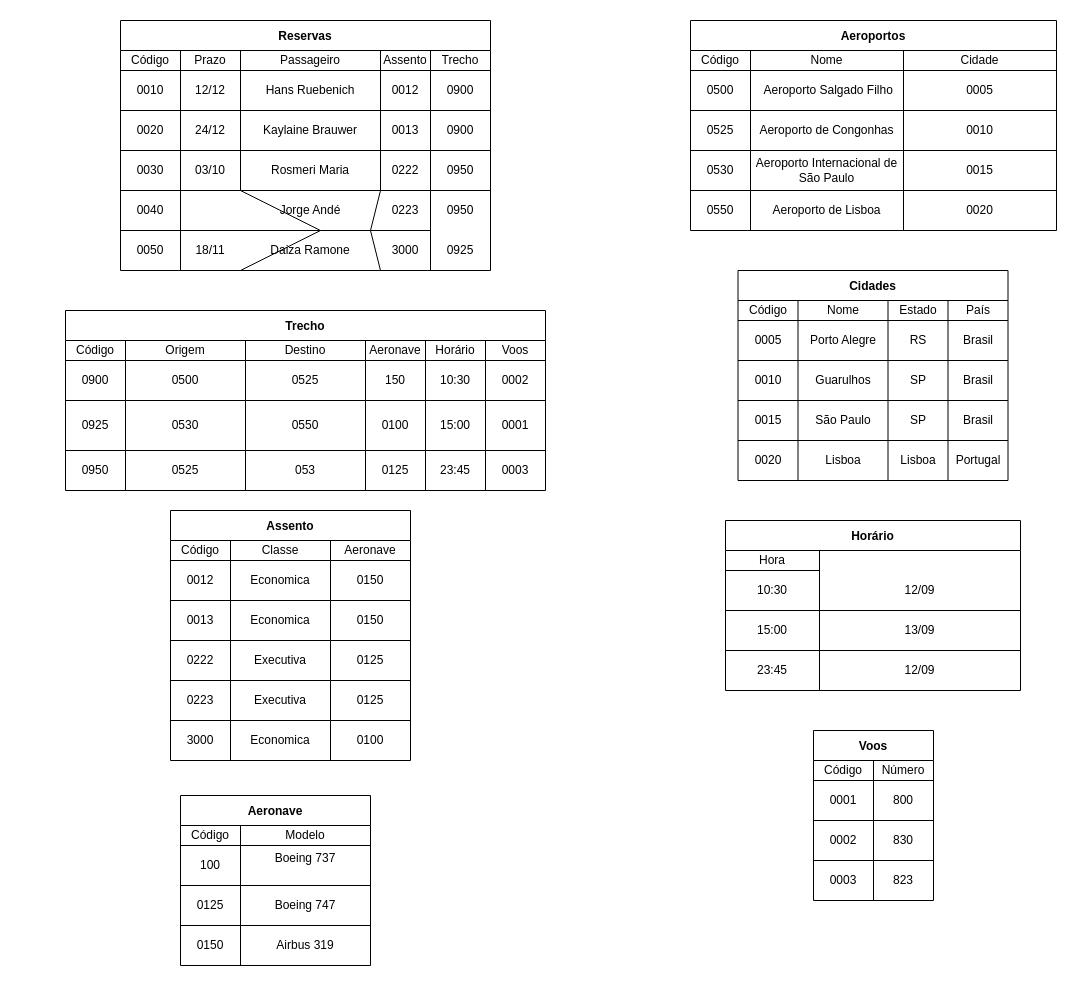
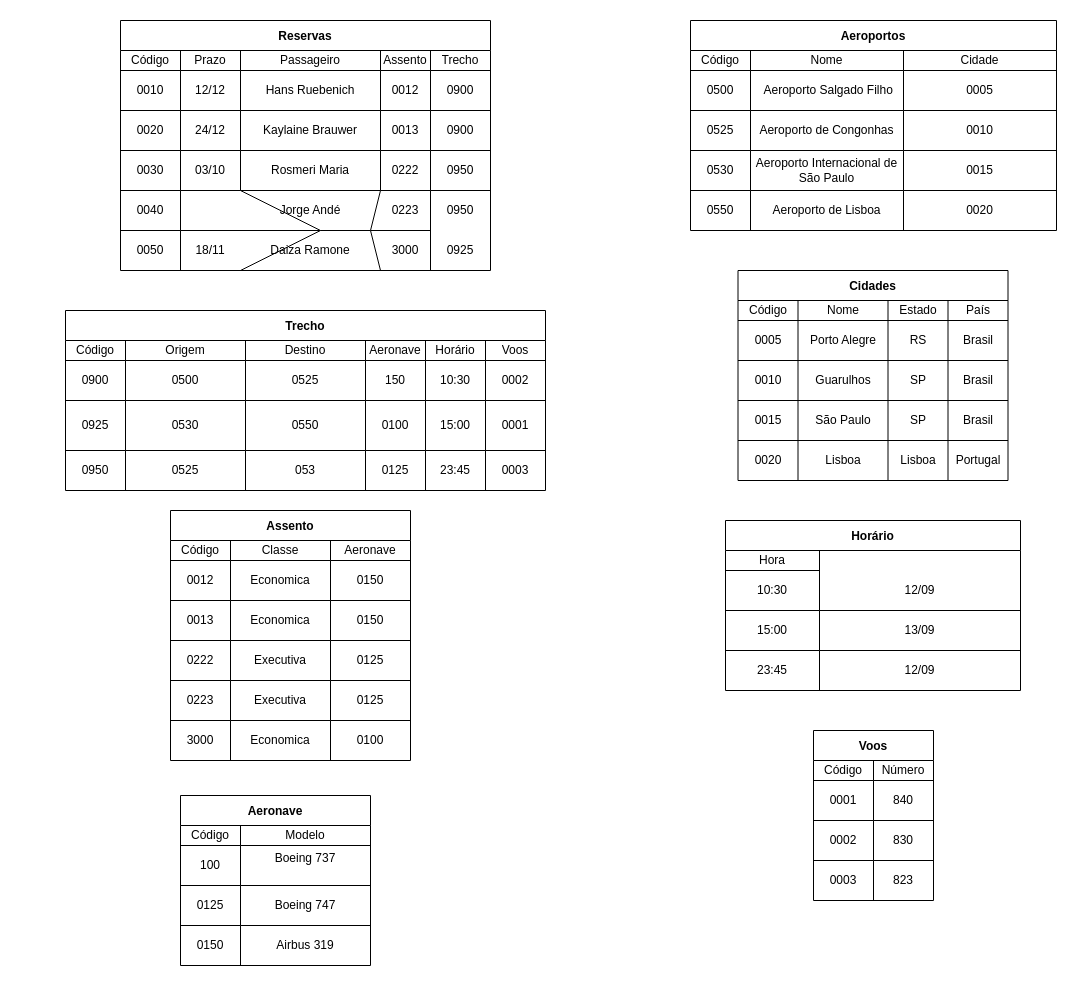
node "800": label "800" -> "840"
